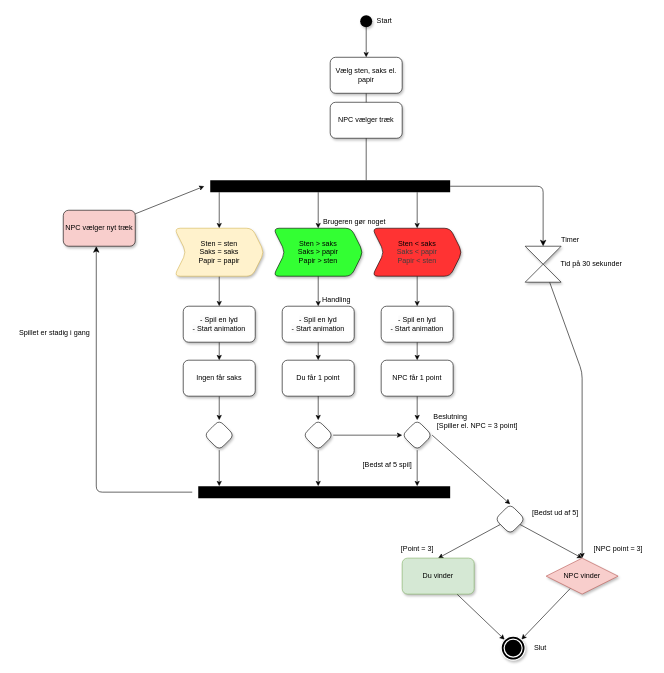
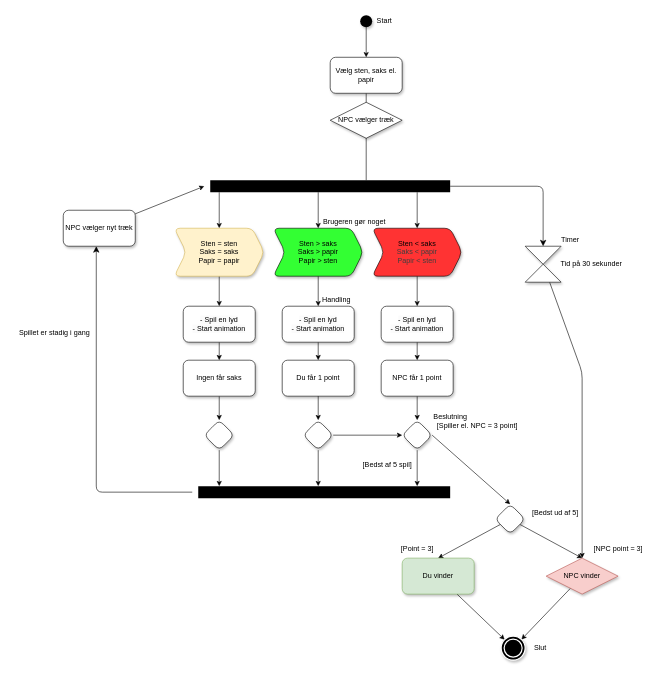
node "NPC vælger træk": shape rounded rectangle -> diamond
node "NPC vælger nyt træk": fillcolor #f8cecc -> #ffffff
